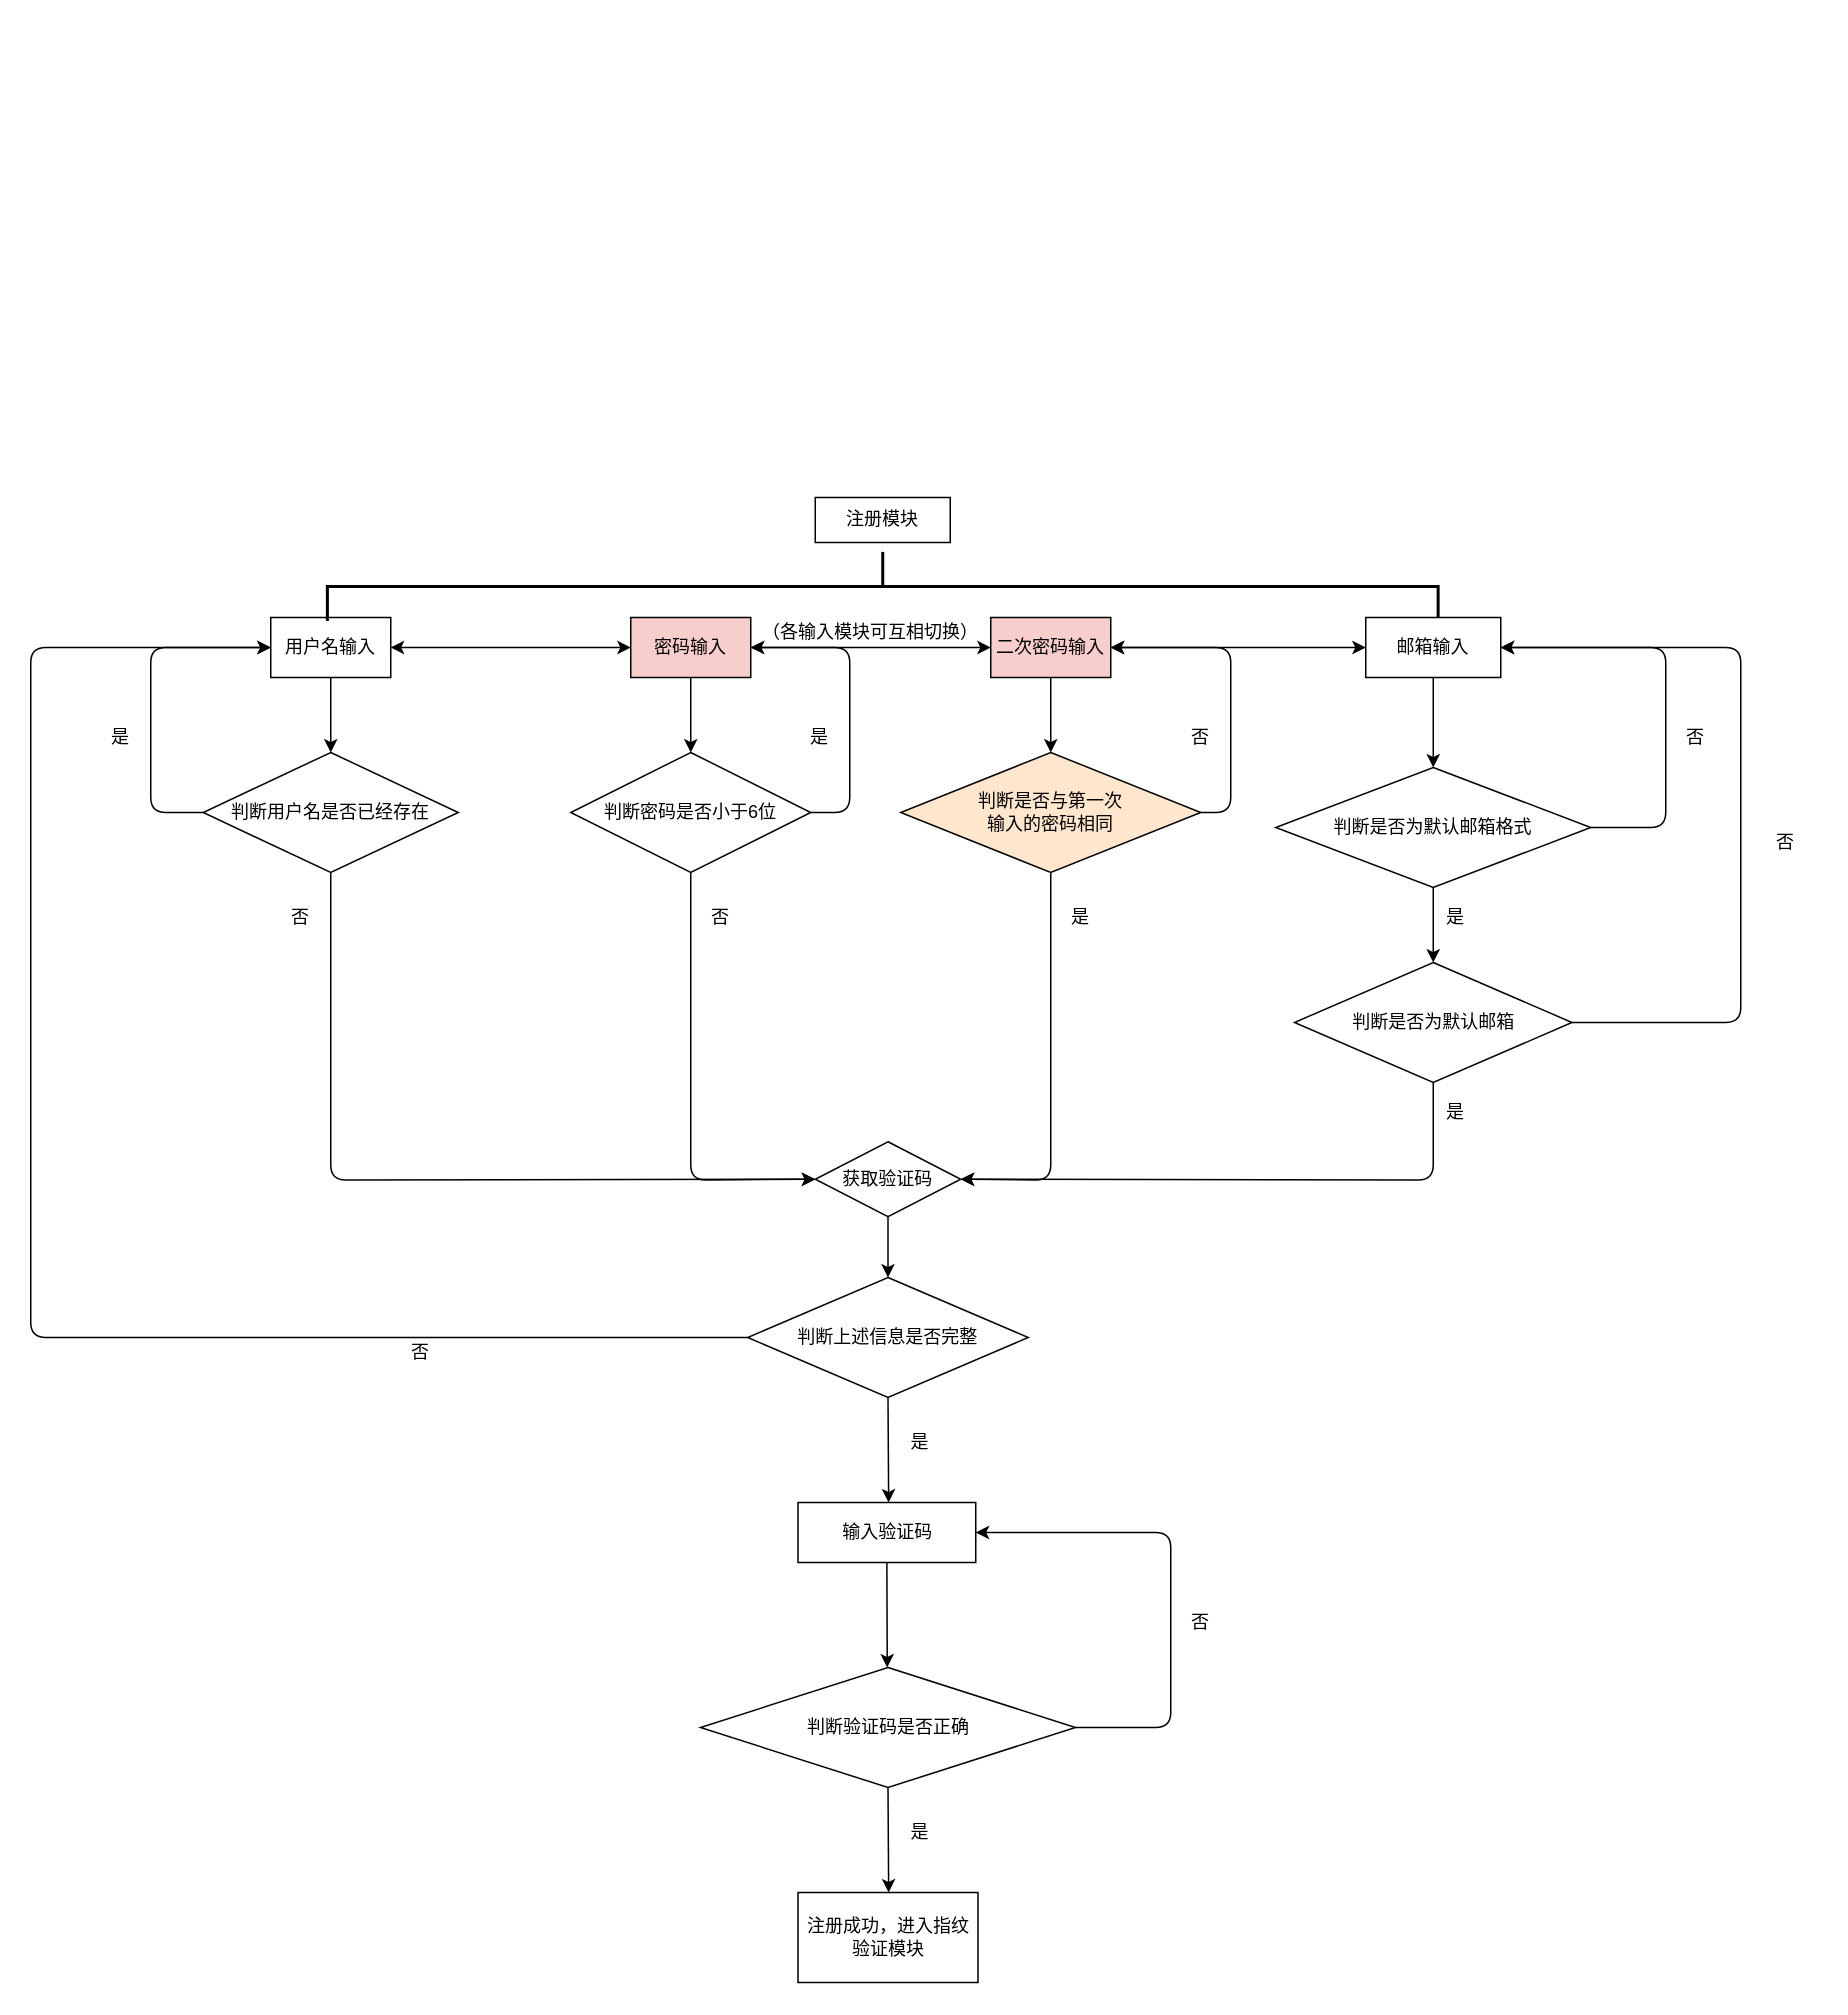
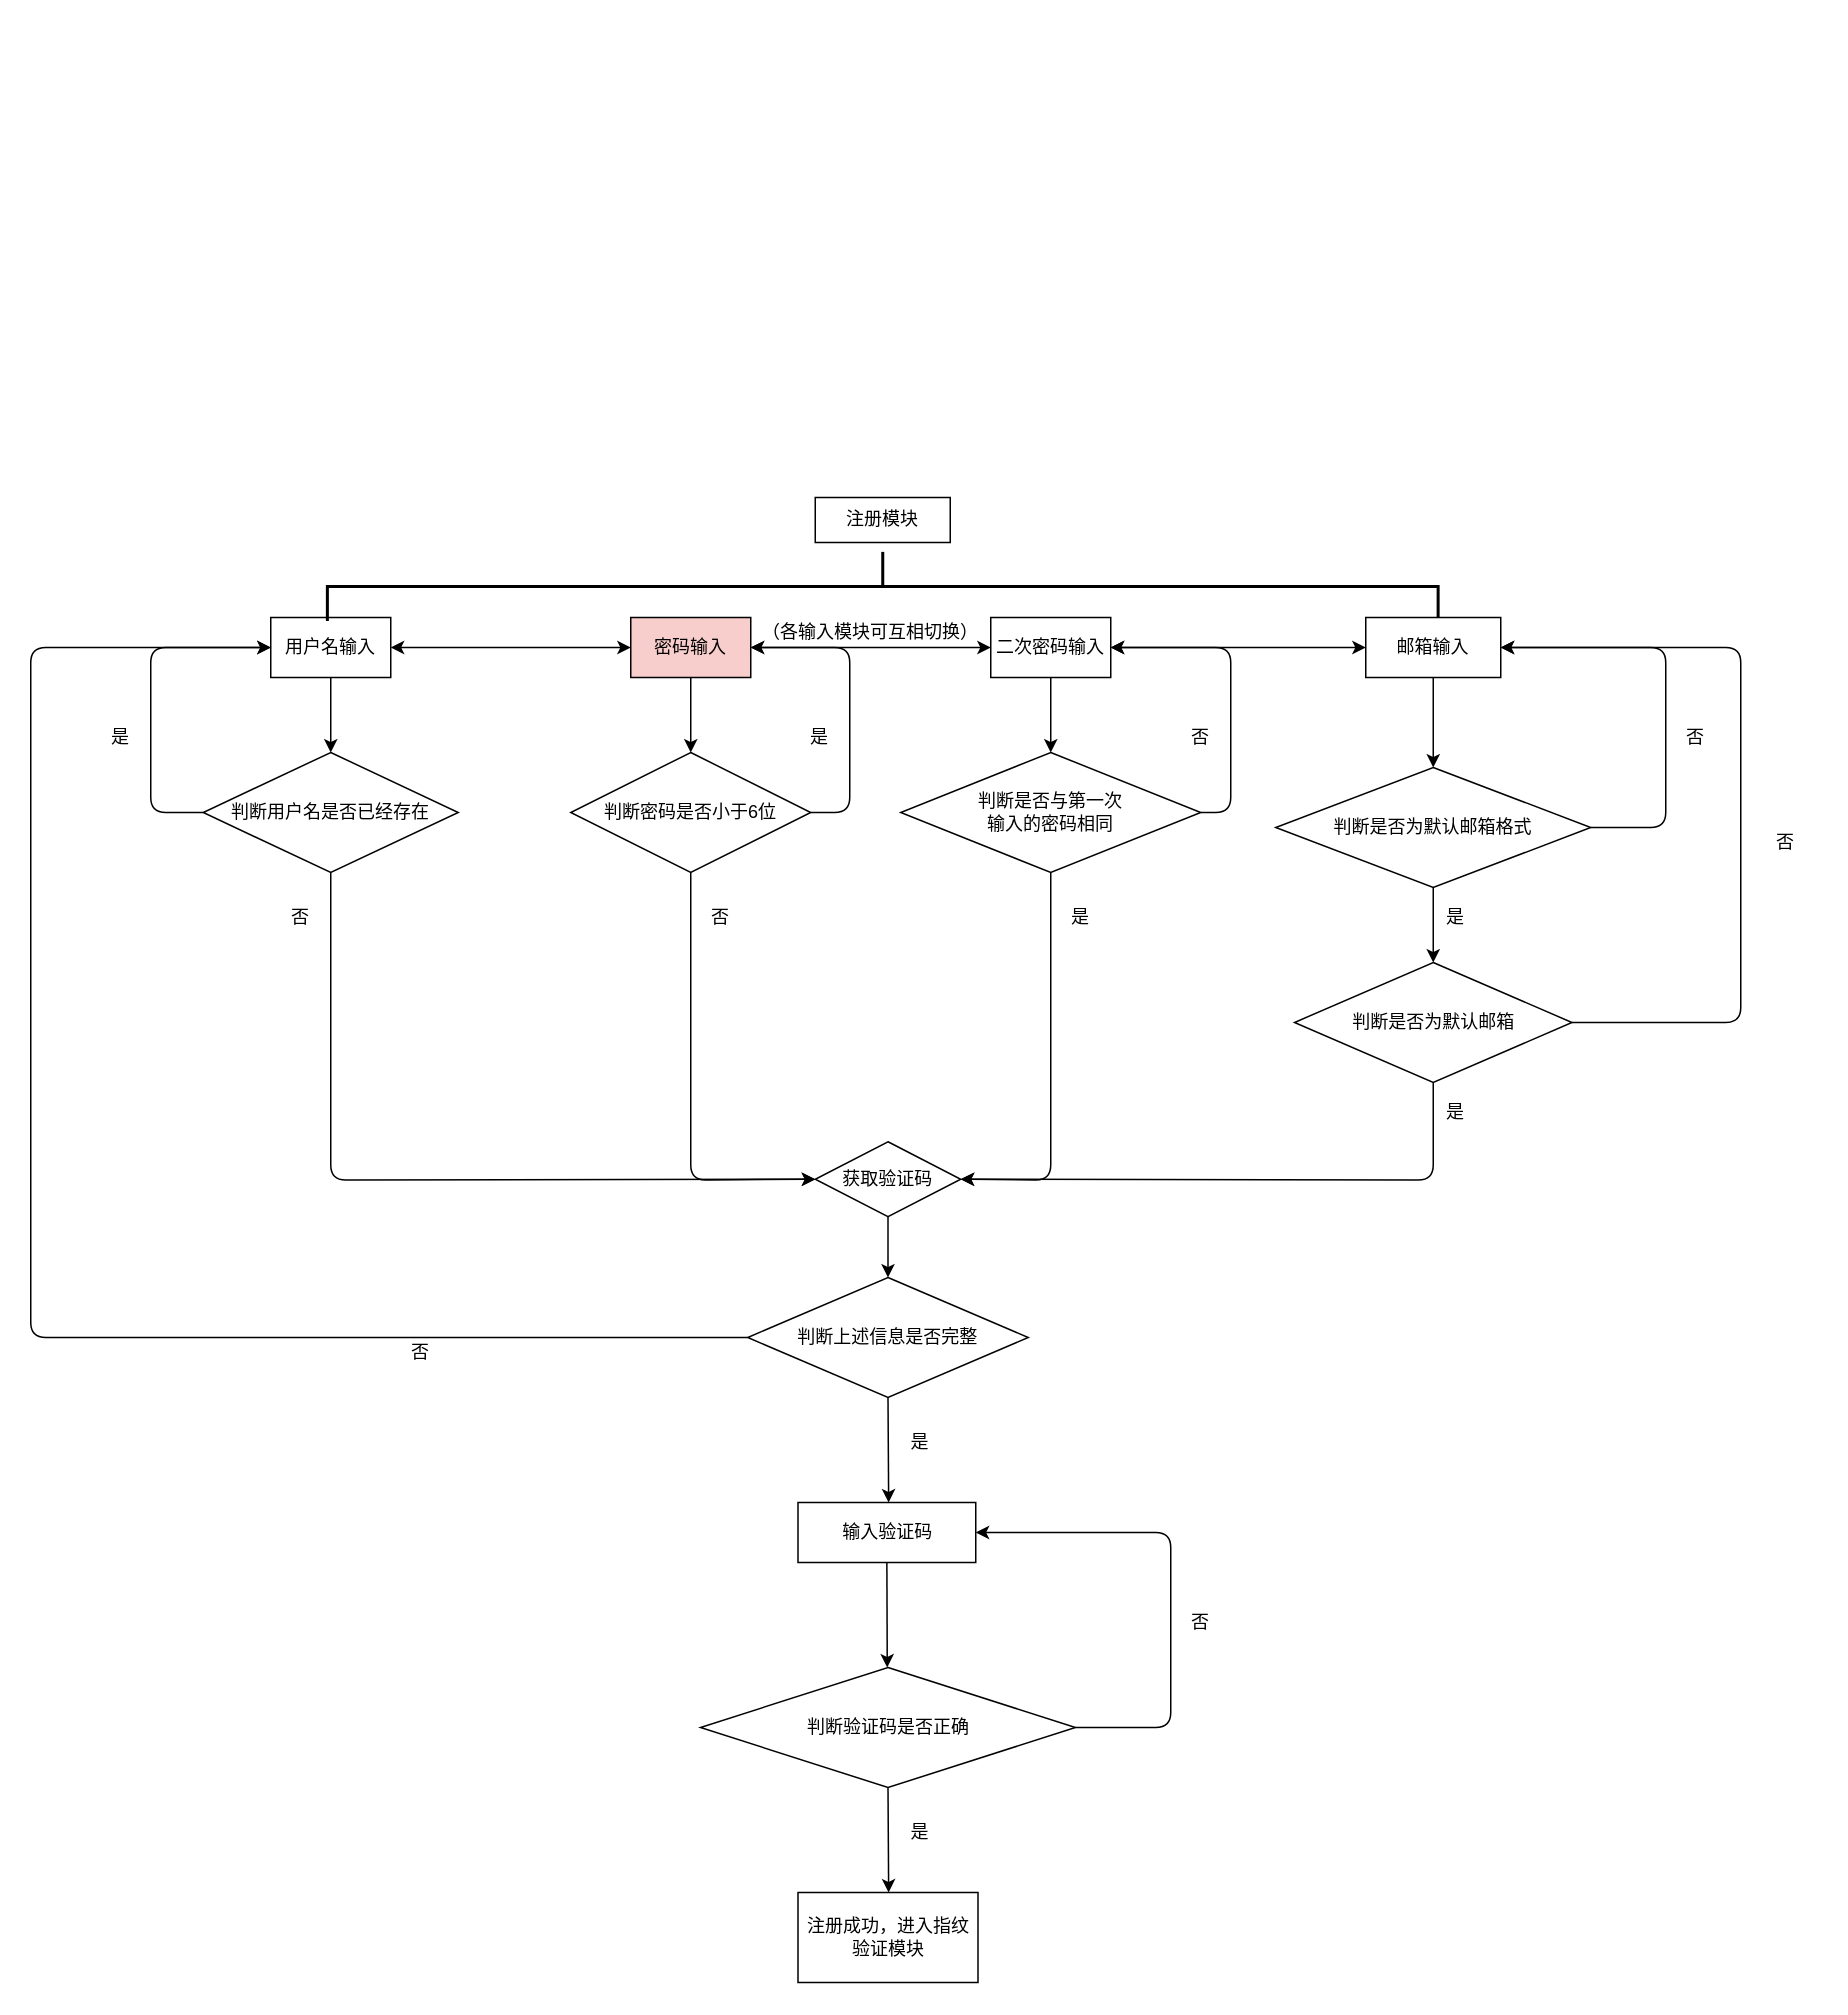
node "二次密码输入": fillcolor #f8cecc -> #ffffff
node "判断是否与第一次 输入的密码相同": fillcolor #ffe6cc -> #ffffff
